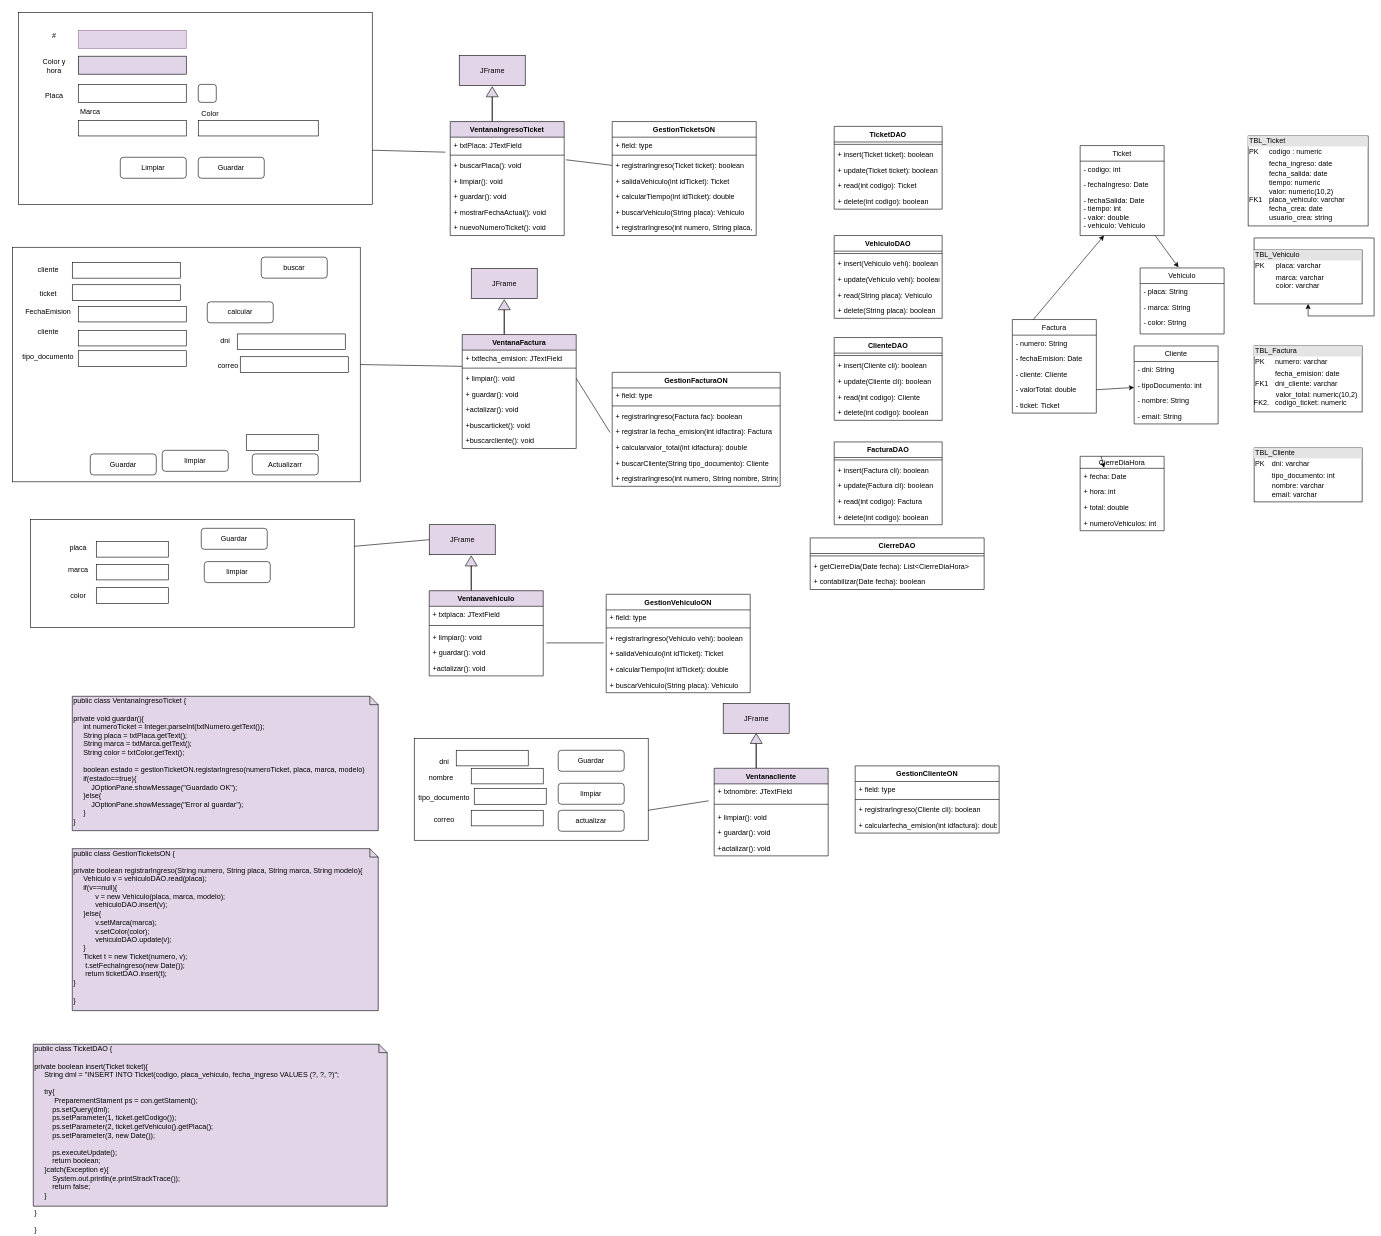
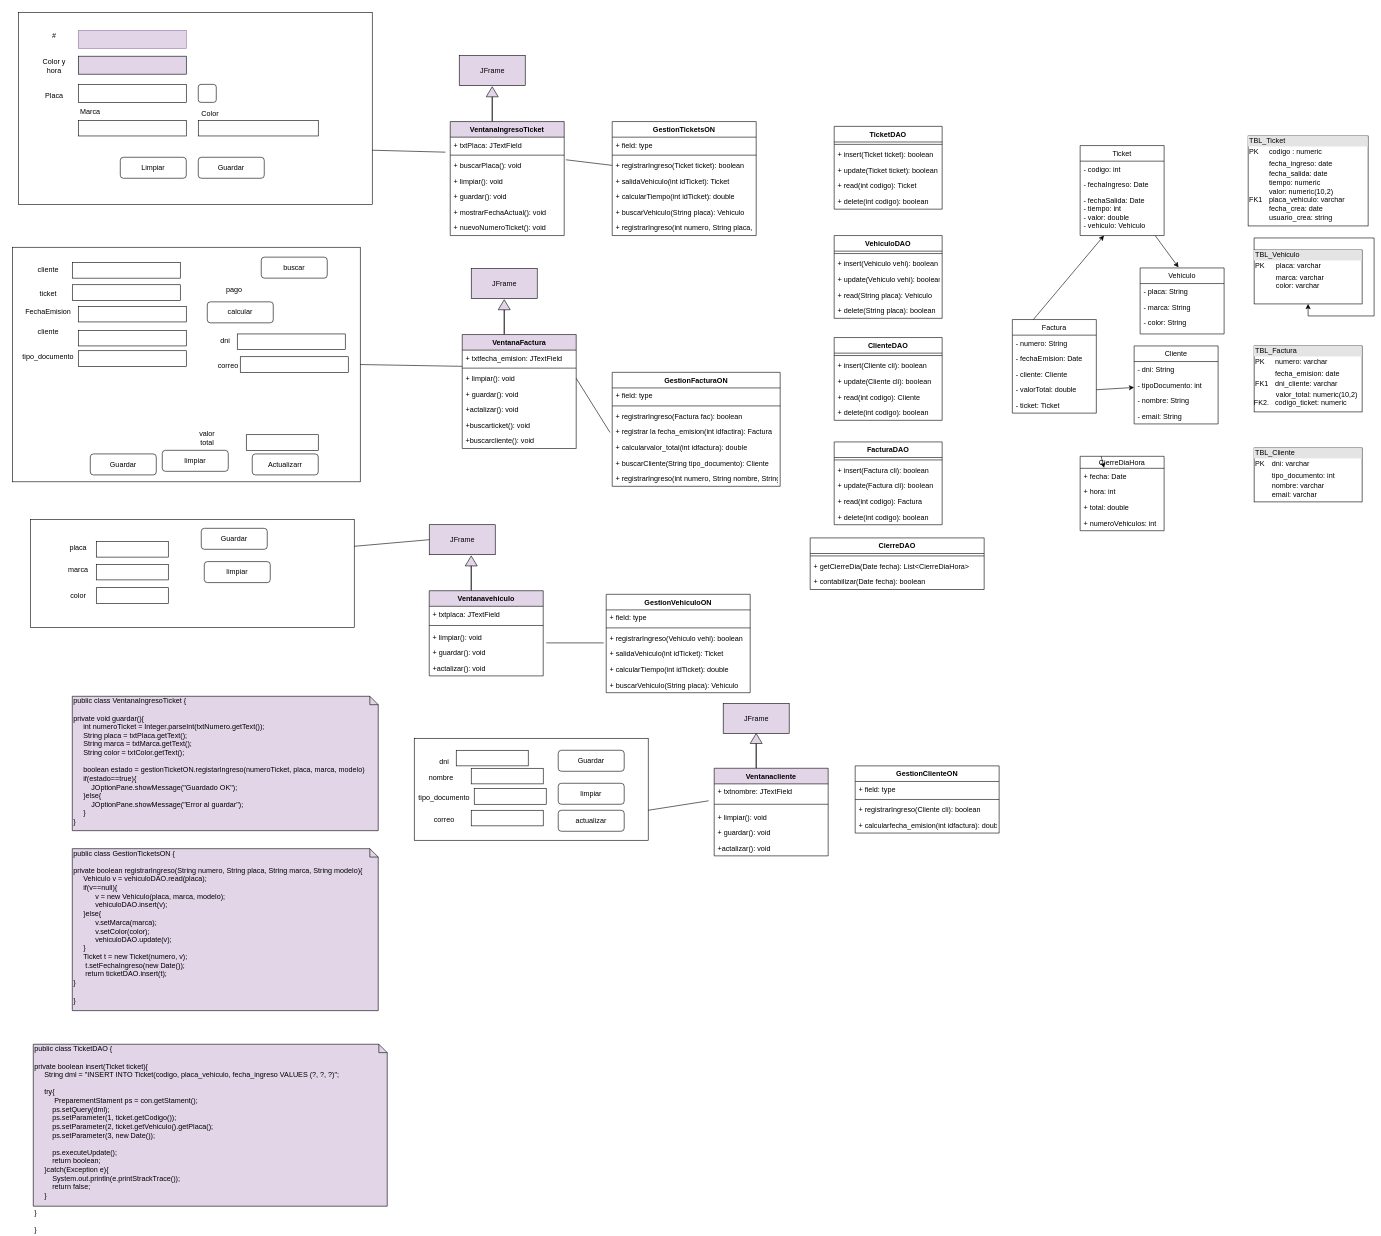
node "pago": added
node "valor total": added
